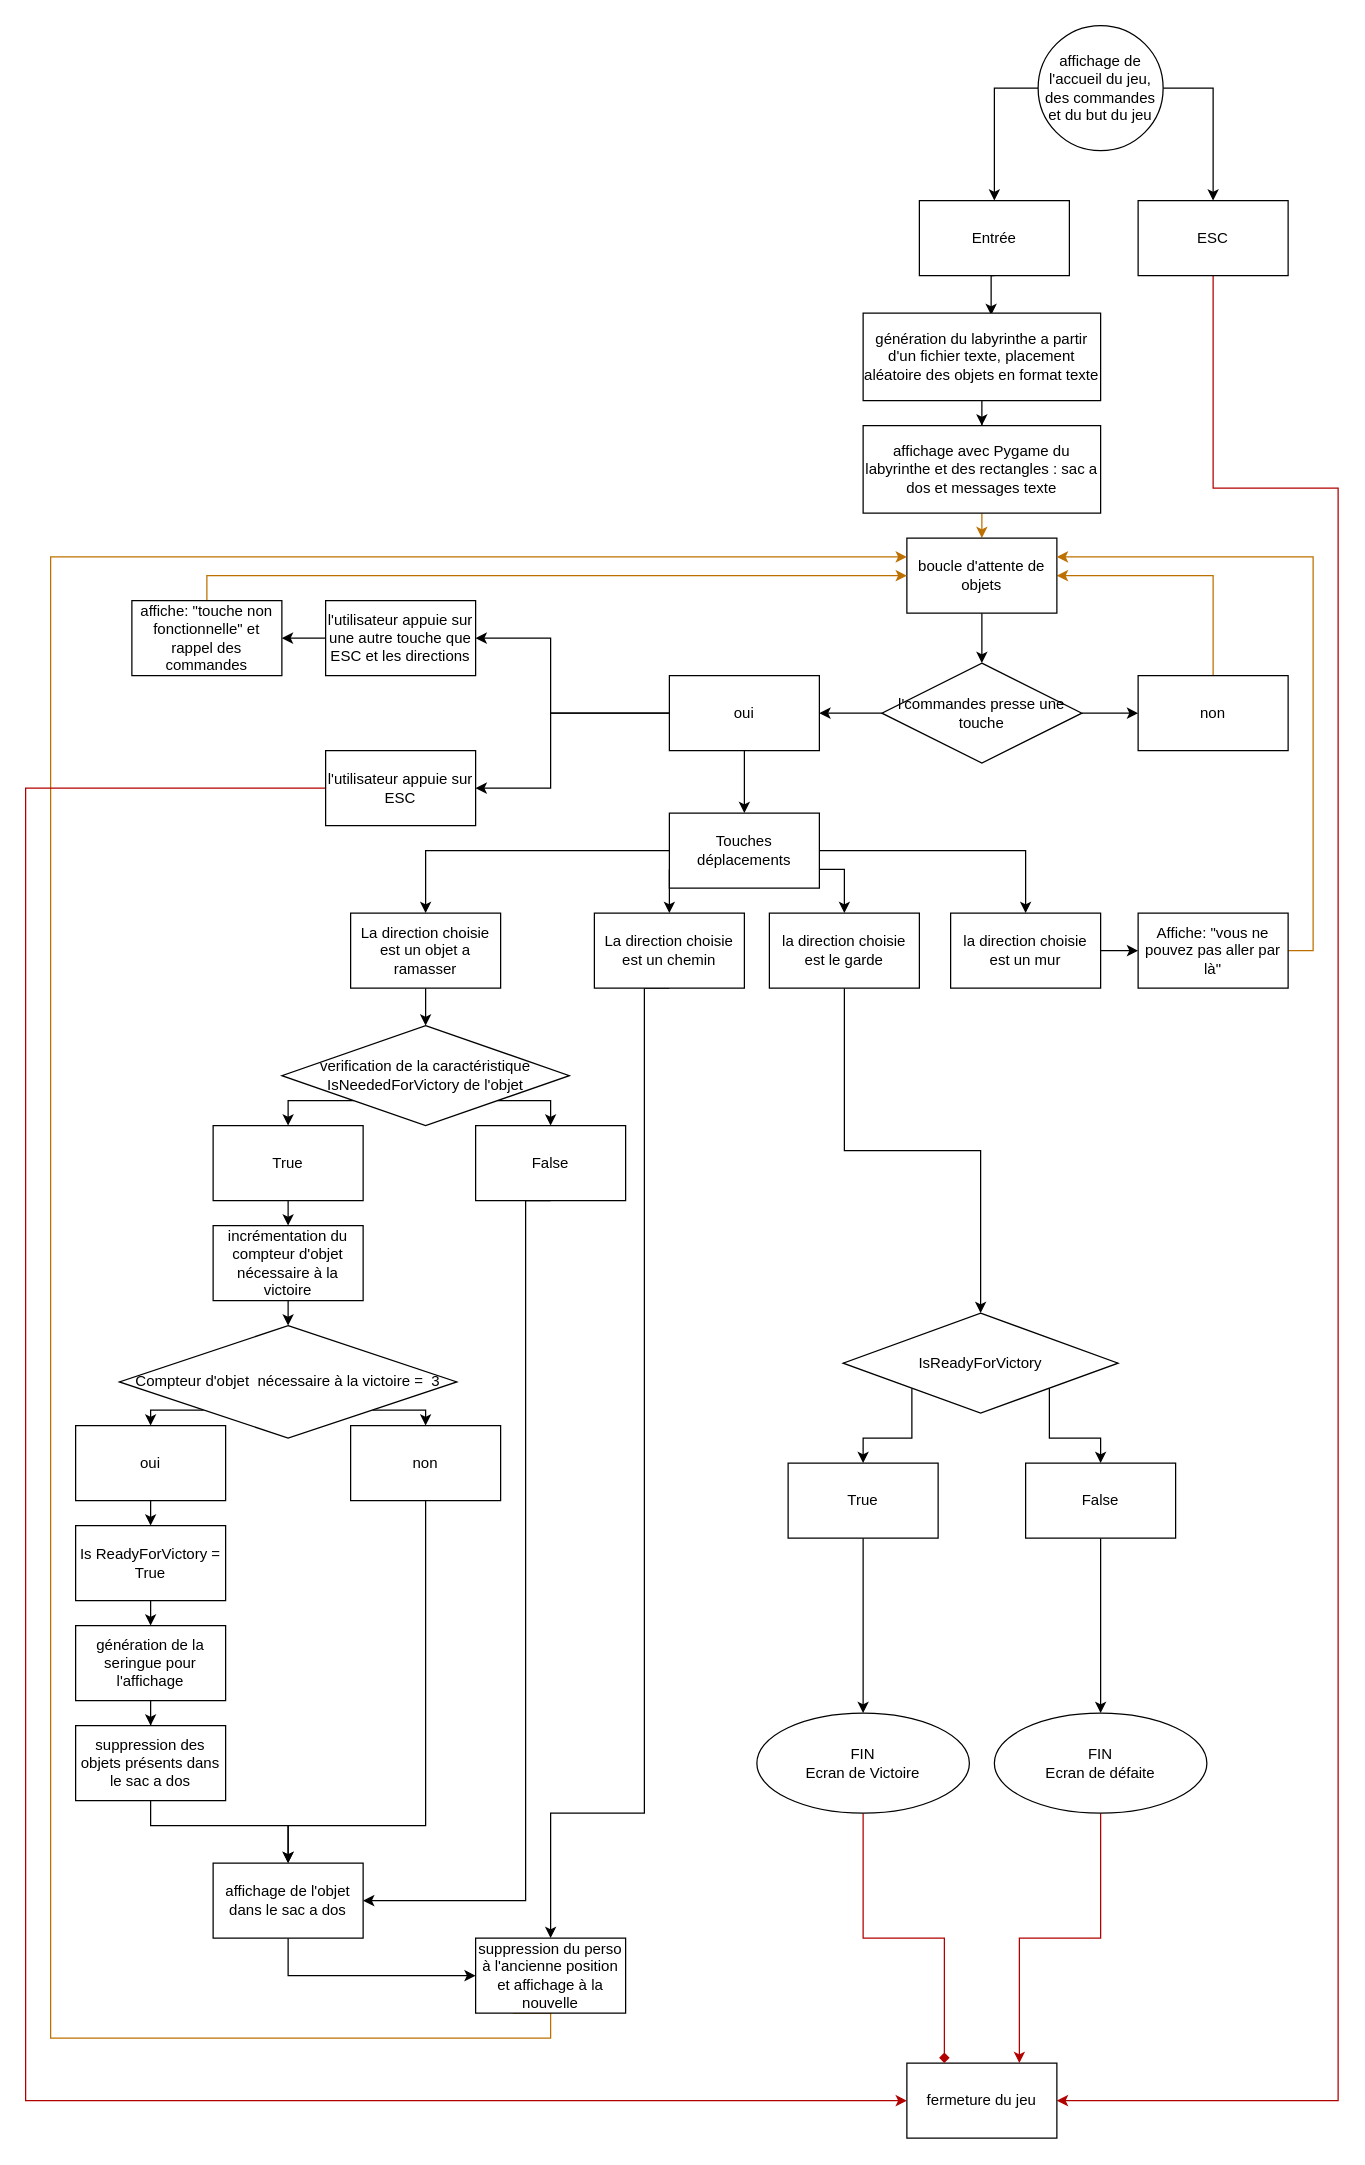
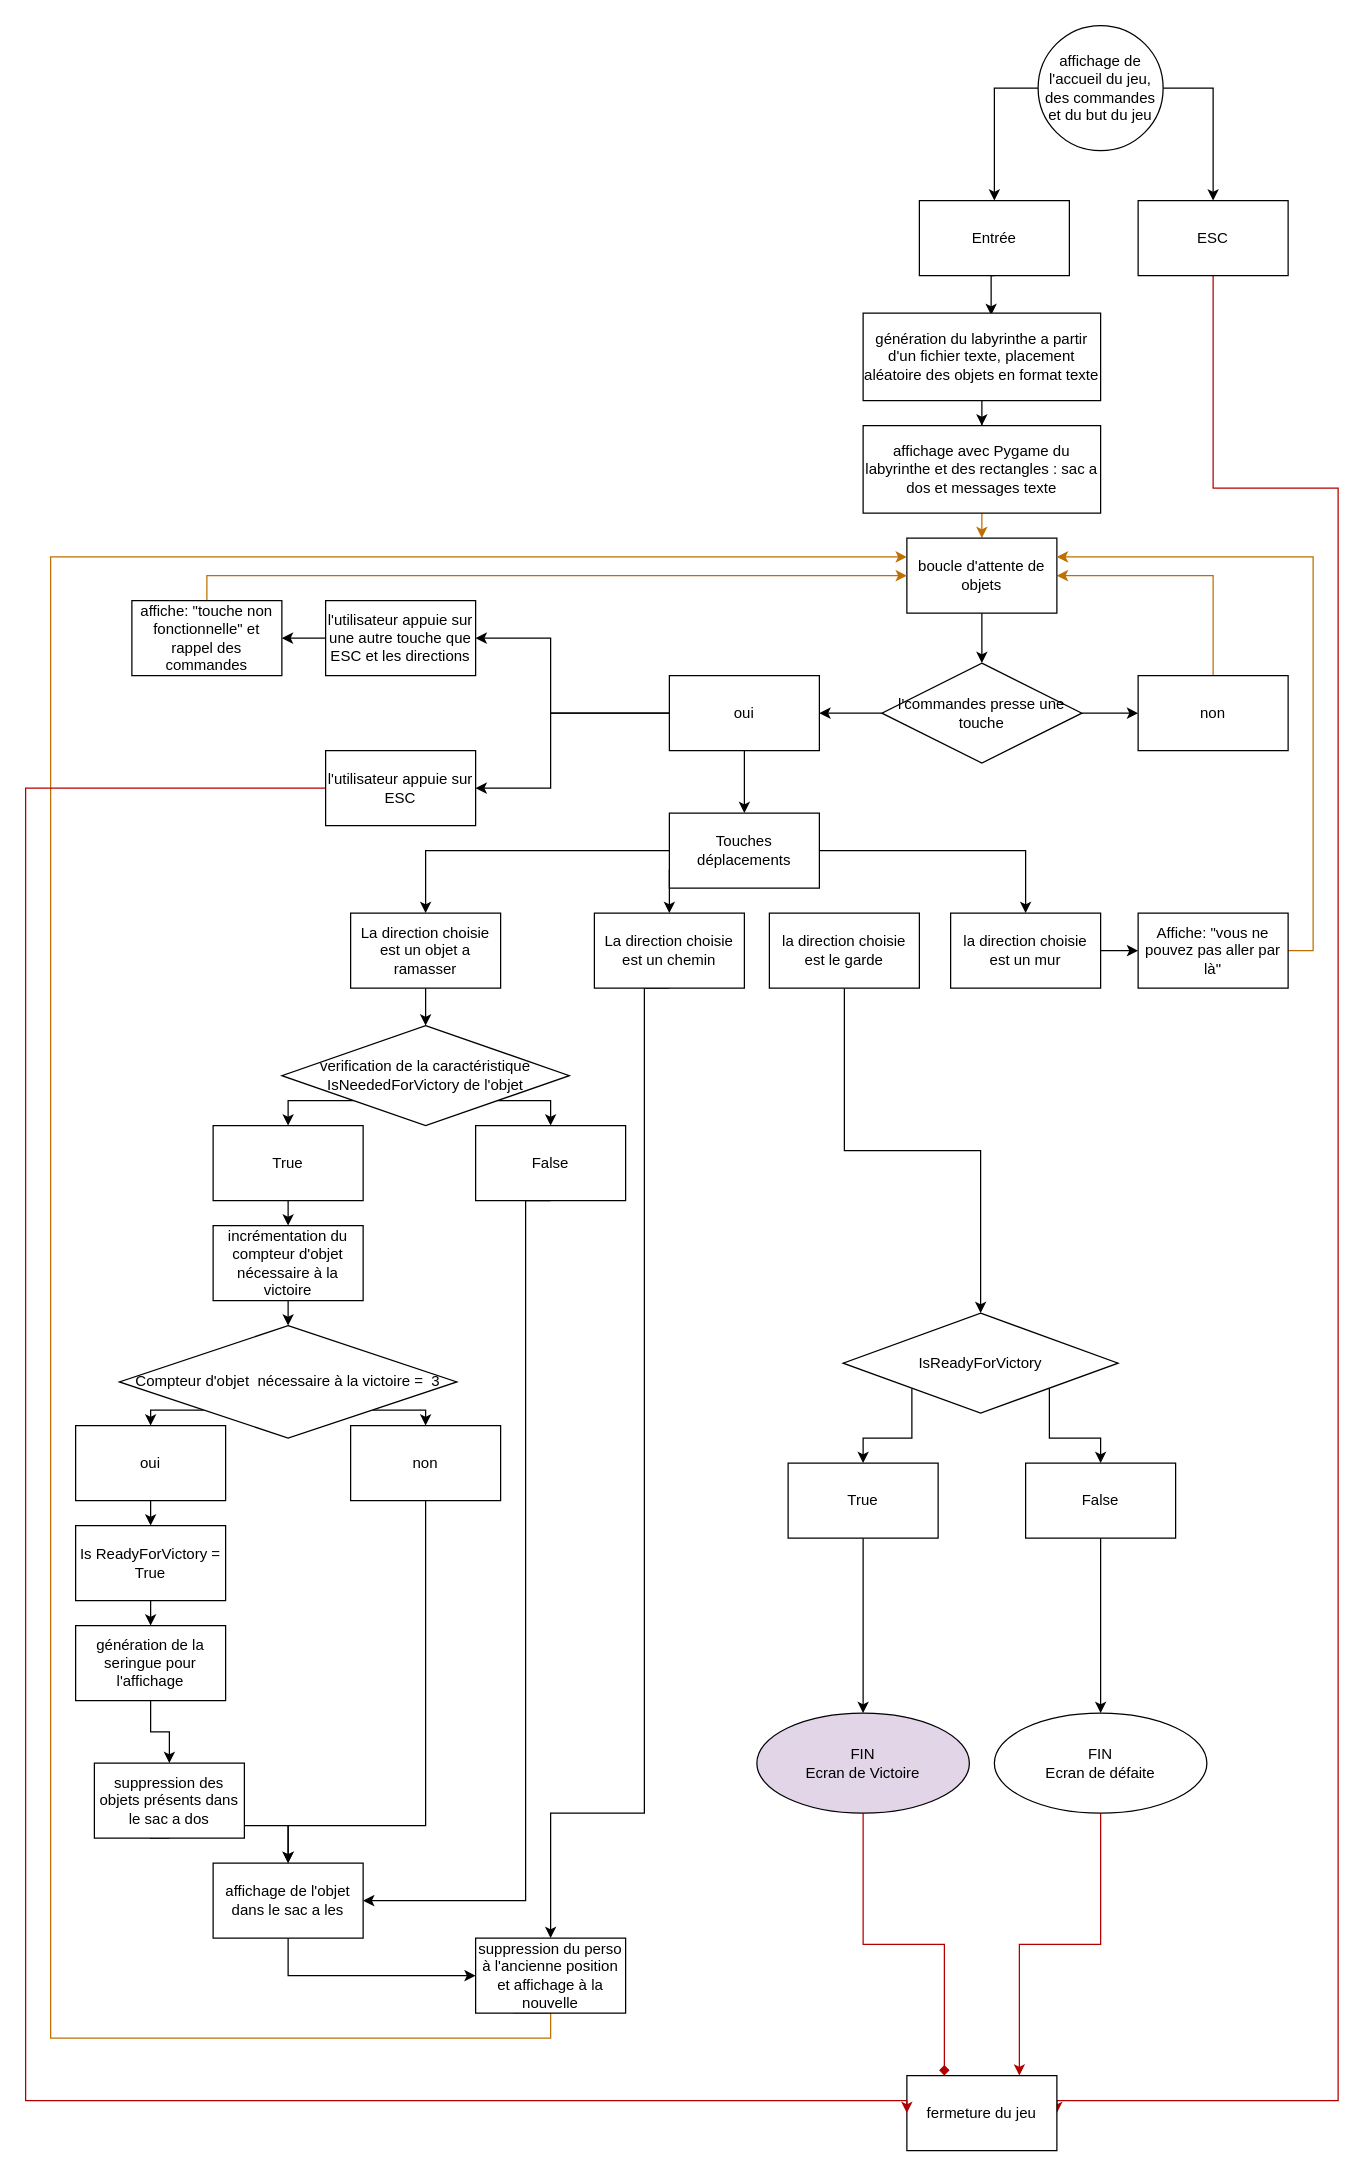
edge "Touches déplacements" -> "la direction choisie est le garde": removed
node "suppression des objets présents dans le sac a dos": moved (151, 1763) -> (169, 1801)
node "FIN Ecran de Victoire": fillcolor #ffffff -> #e1d5e7
node "affichage de l'objet dans le sac a dos": label "affichage de l'objet dans le sac a dos" -> "affichage de l'objet dans le sac a les"
node "fermeture du jeu": moved (982, 2101) -> (982, 2113)
